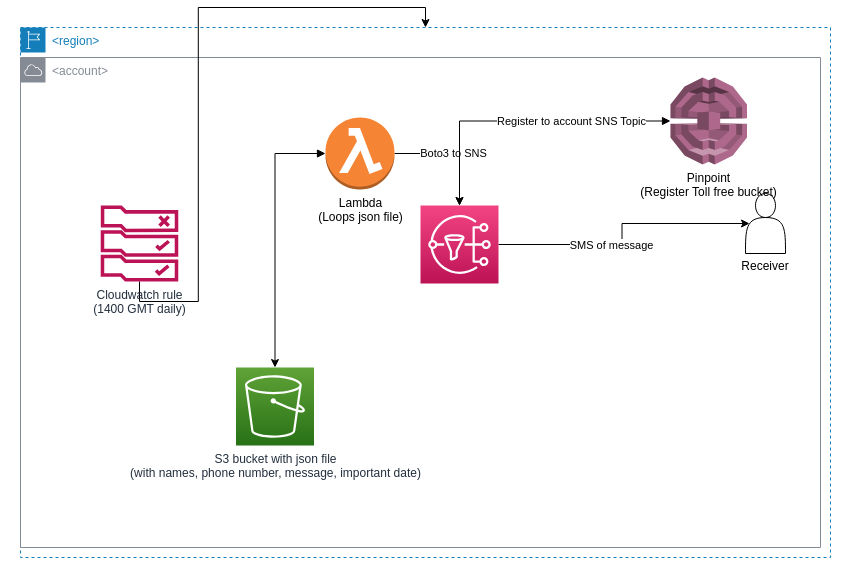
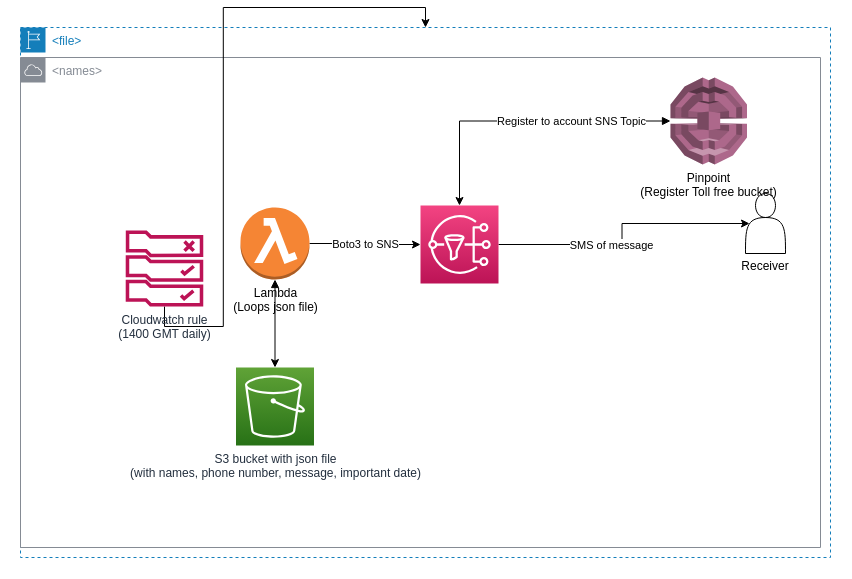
node "<region>": label "<region>" -> "<file>"
node "<account>": label "<account>" -> "<names>"
node "Lambda (Loops json file)": moved (360, 154) -> (275, 244)
node "Cloudwatch rule (1400 GMT daily)": moved (140, 244) -> (165, 269)
